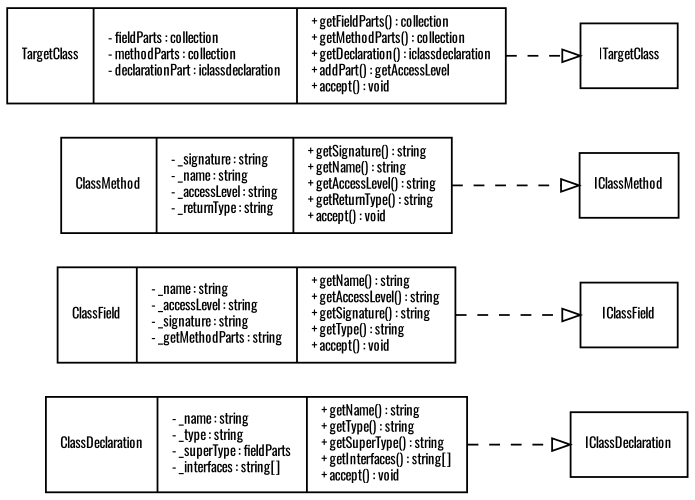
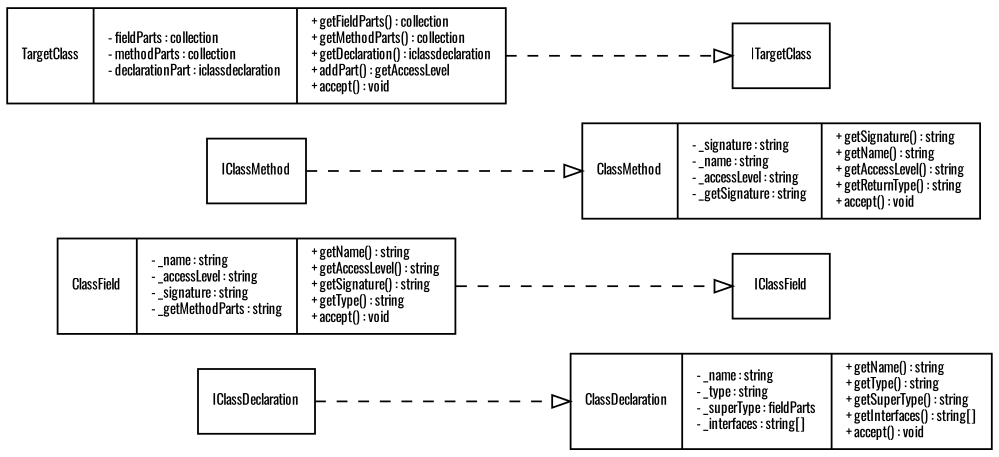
edge "ClassMethod" -> "IClassMethod": reversed
node "ClassMethod": text "- _returnType : string" -> "- _getSignature : string"
edge "ClassDeclaration" -> "IClassDeclaration": reversed
